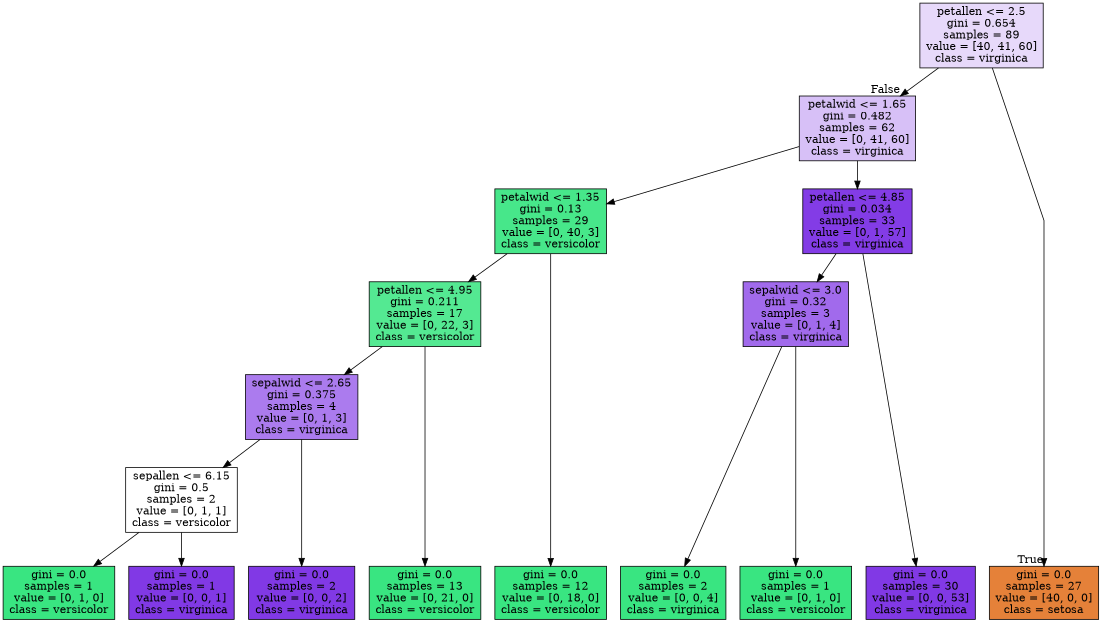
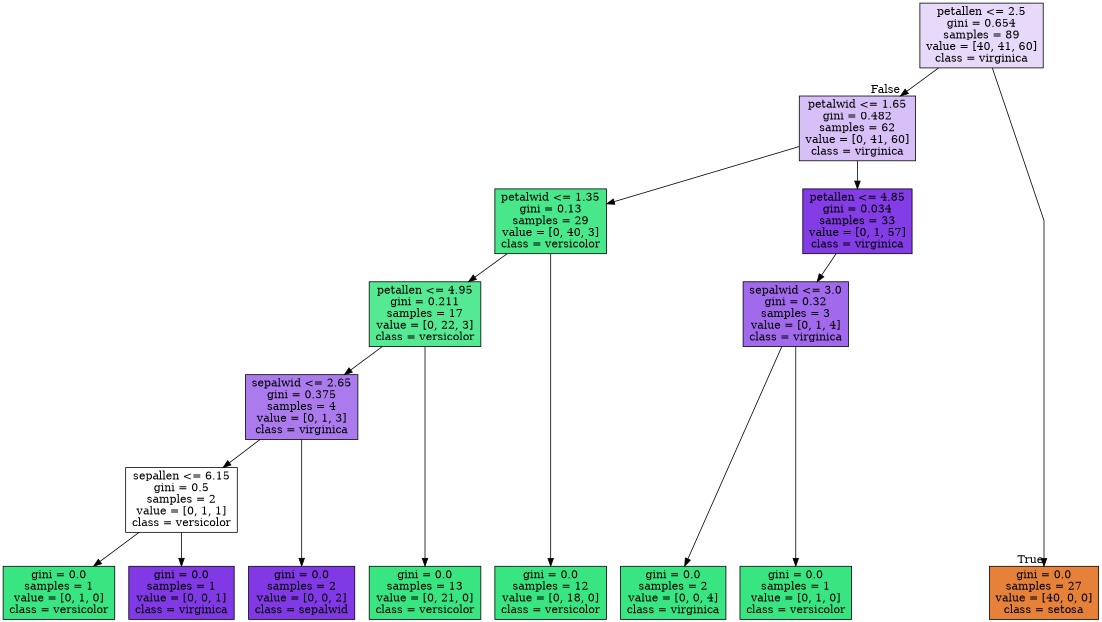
node "gini = 0.0 samples = 2 value = [0, 0, 2] class = virginica": label "gini = 0.0 samples = 2 value = [0, 0, 2] class = virginica" -> "gini = 0.0 samples = 2 value = [0, 0, 2] class = sepalwid"
node "gini = 0.0 samples = 30 value = [0, 0, 53] class = virginica": removed
